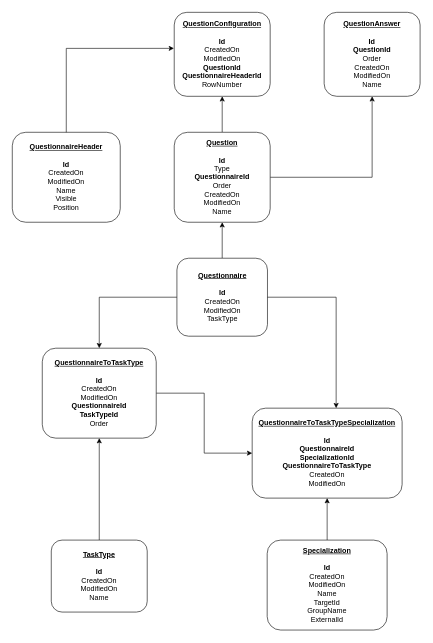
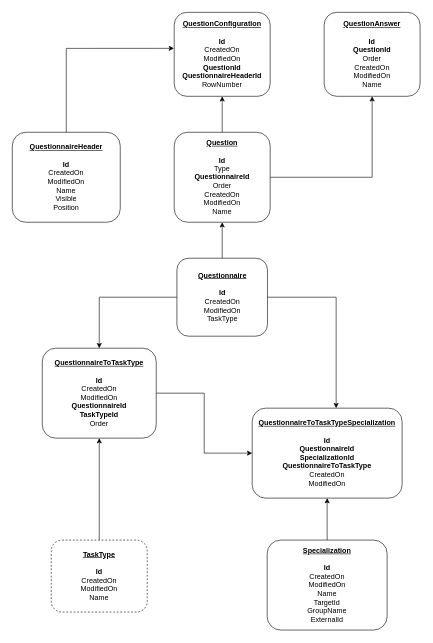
node "TaskType Id CreatedOn ModifiedOn Name": style solid -> dashed
